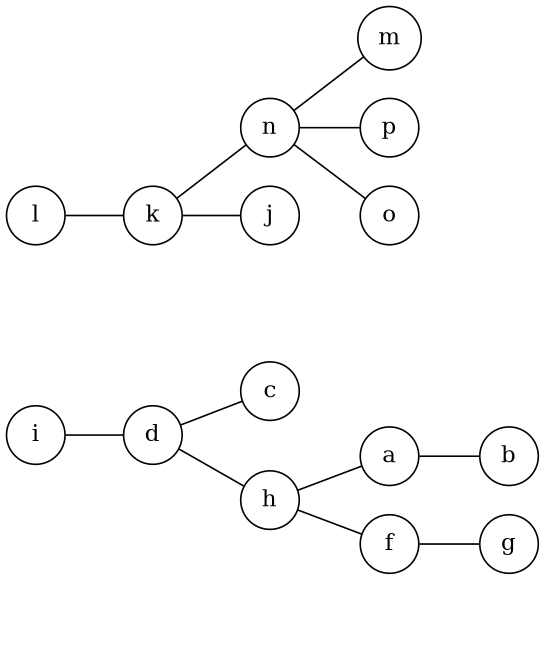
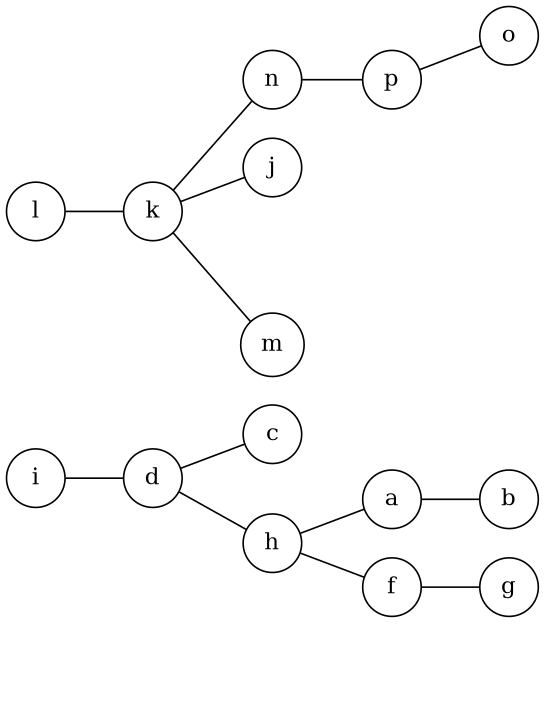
edge "m" -- "n": now "m" -- "k"
edge "n" -- "o": now "p" -- "o"
